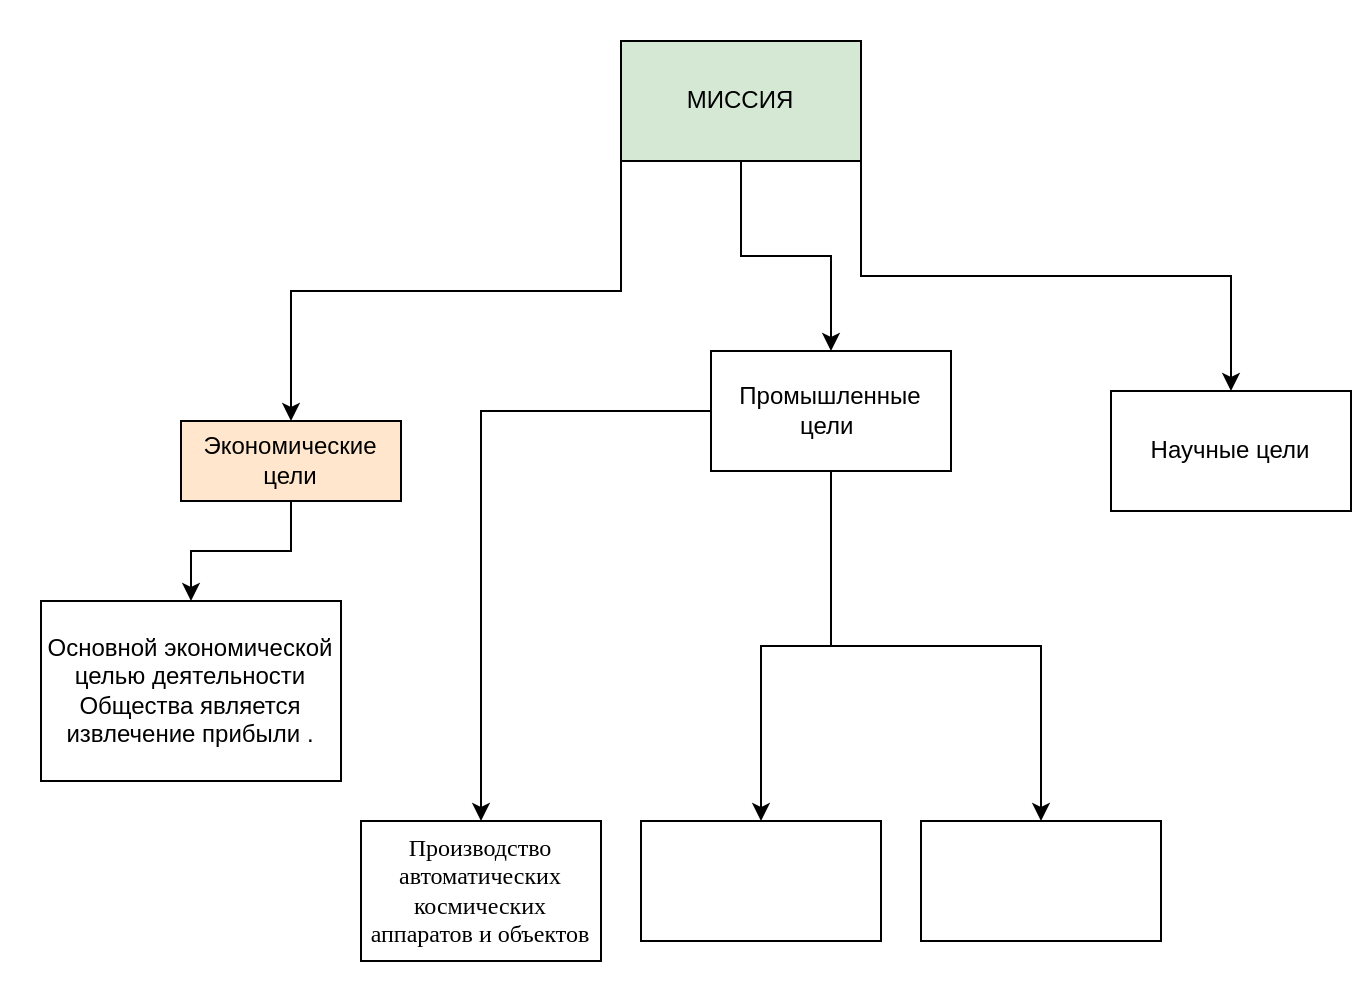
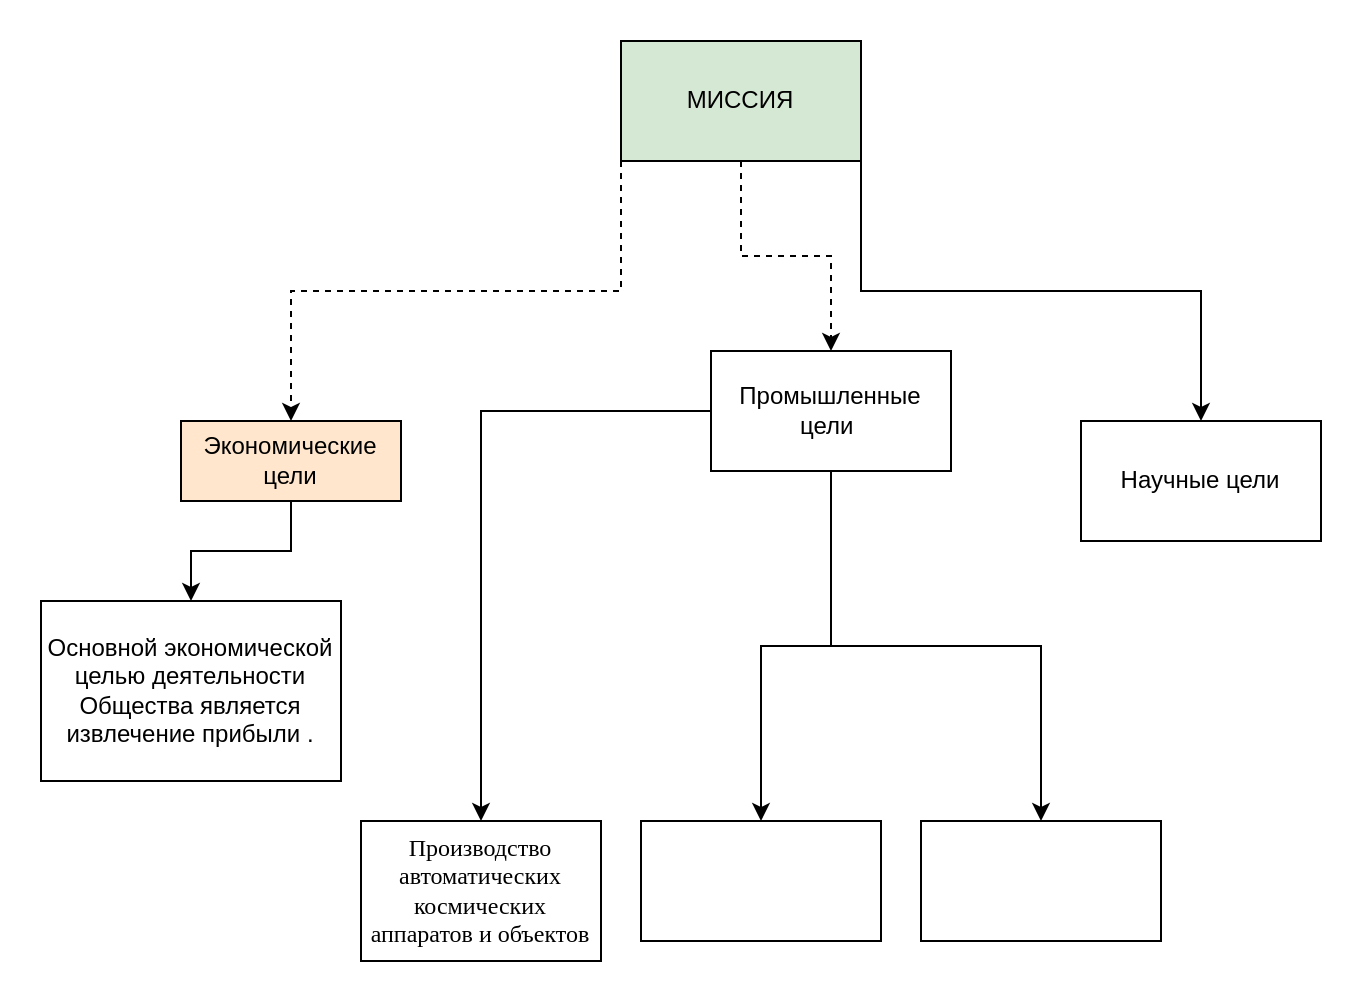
edge "МИССИЯ" -> "Промышленные цели": style solid -> dashed
edge "МИССИЯ" -> "Экономические цели": style solid -> dashed
node "Научные цели": moved (1231, 451) -> (1201, 481)
